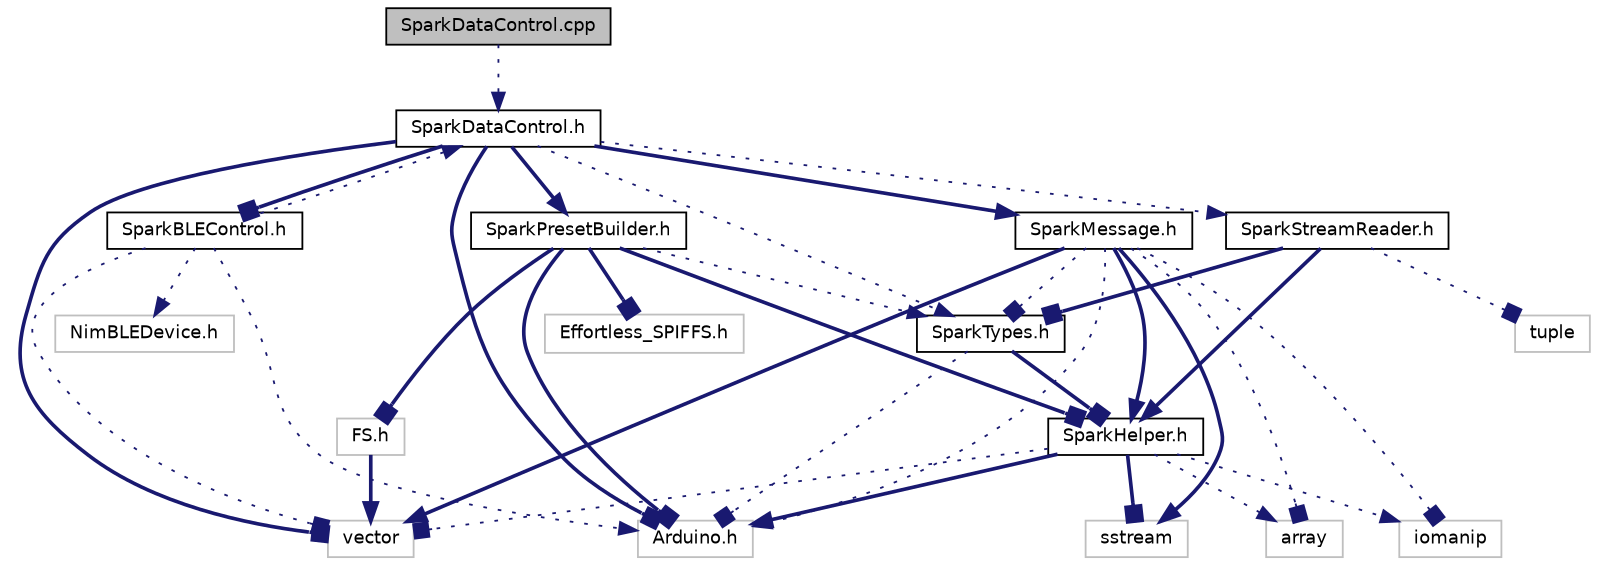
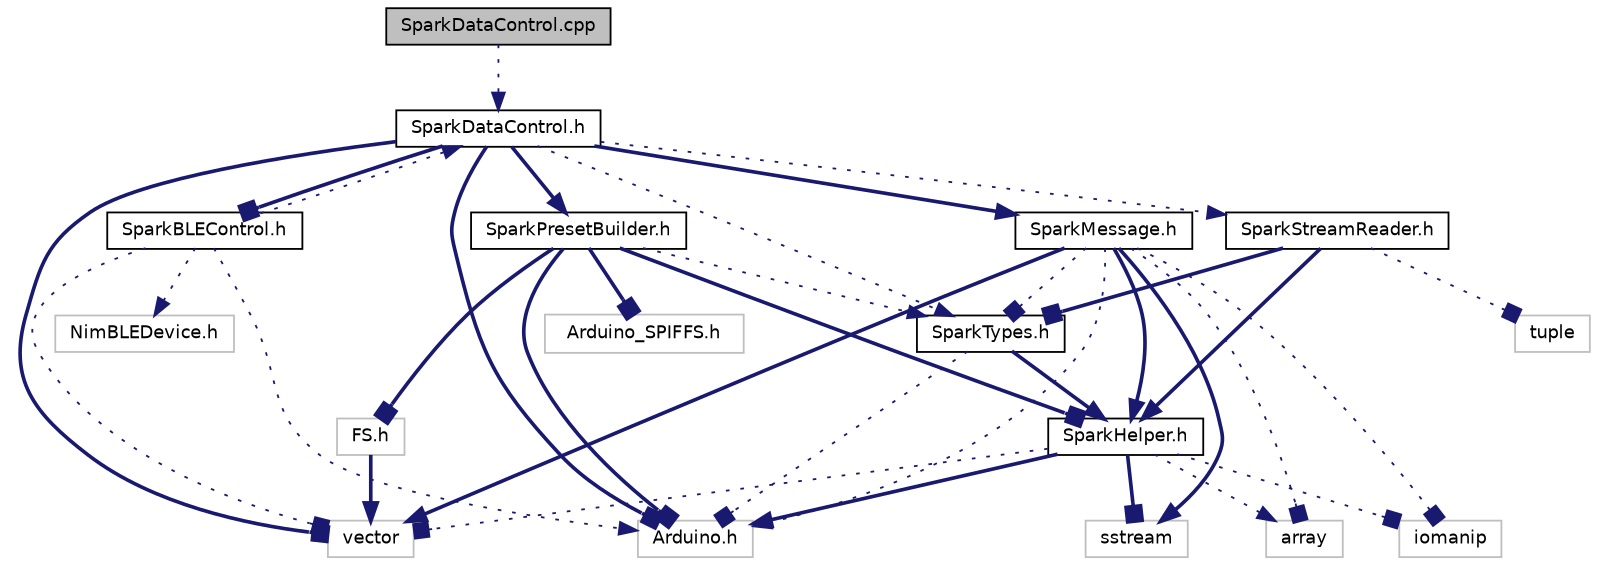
node "Effortless_SPIFFS.h": label "Effortless_SPIFFS.h" -> "Arduino_SPIFFS.h"
edge "SparkTypes.h" -> "SparkHelper.h": arrowhead box -> normal
edge "SparkHelper.h" -> "iomanip": arrowhead normal -> box
